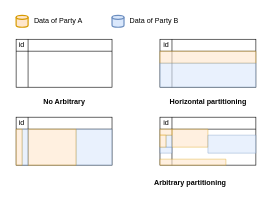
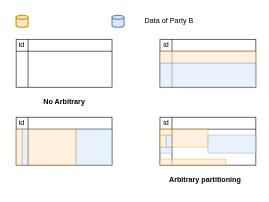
node "Data of Party A": removed
node "Data of Party B": moved (154, 21) -> (169, 21)
node "Horizontal partitioning": removed
node "Arbitrary partitioning": moved (190, 183) -> (205, 180)
